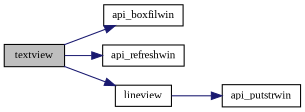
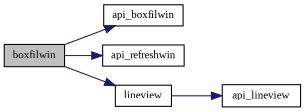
node "textview": label "textview" -> "boxfilwin"
node "api_putstrwin": label "api_putstrwin" -> "api_lineview"
